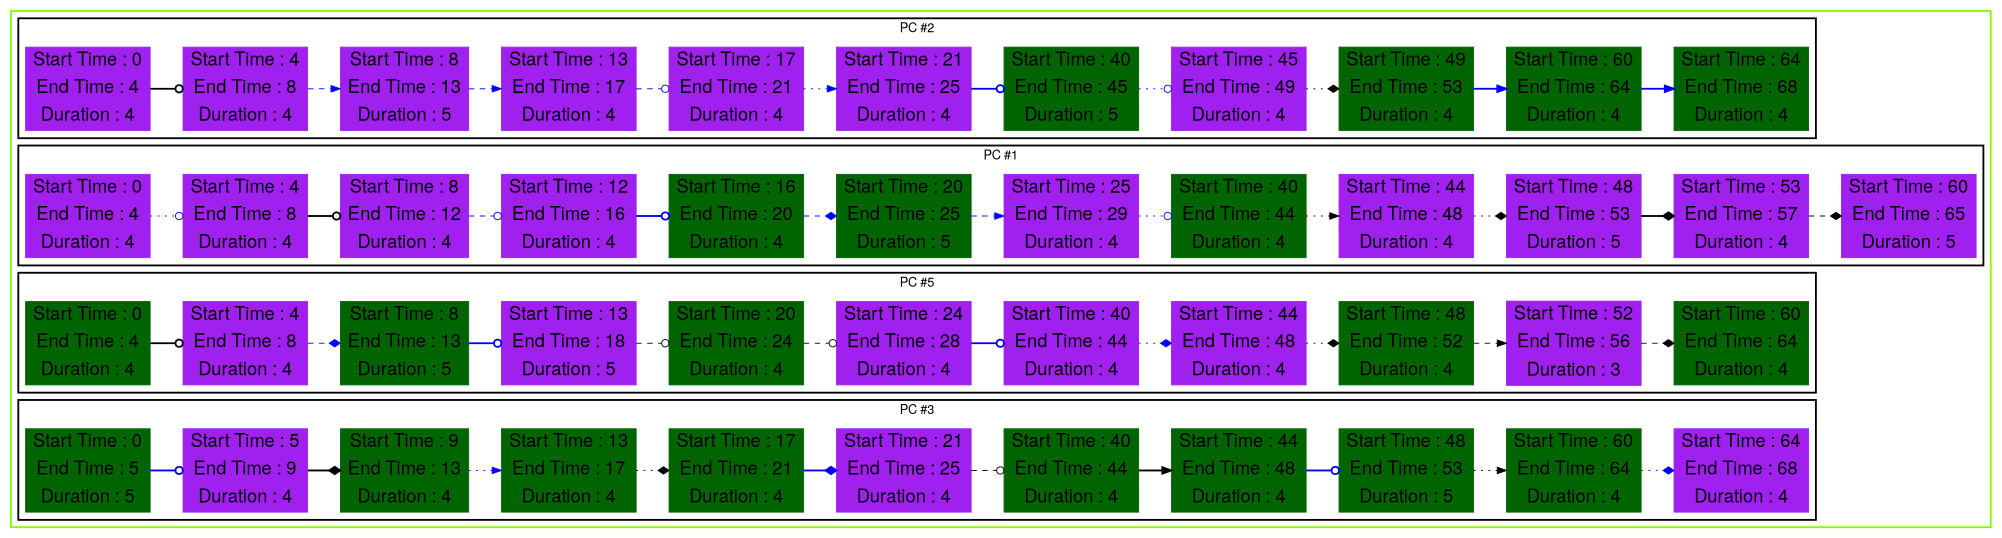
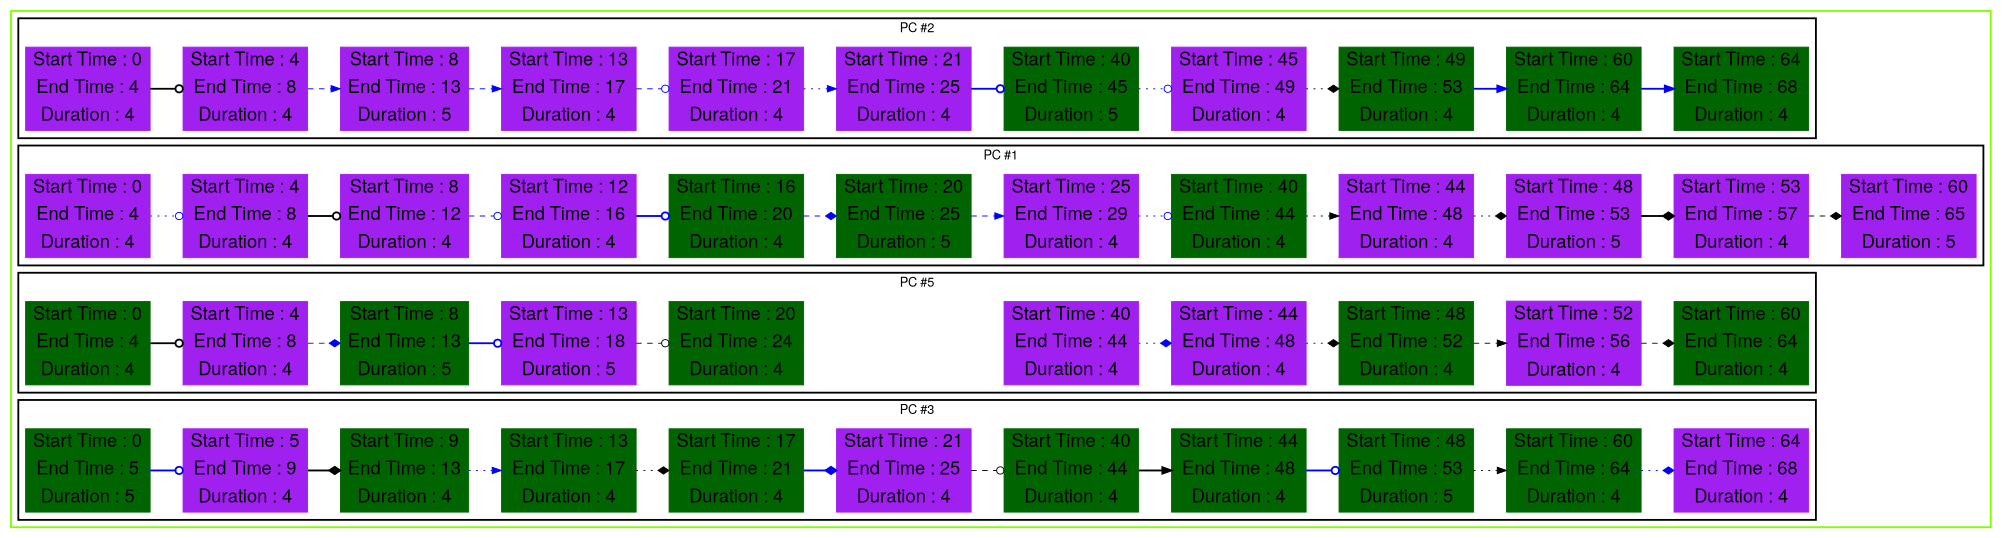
node "Start Time : 24": removed
node "Start Time : 52": text "Duration : 3" -> "Duration : 4"
